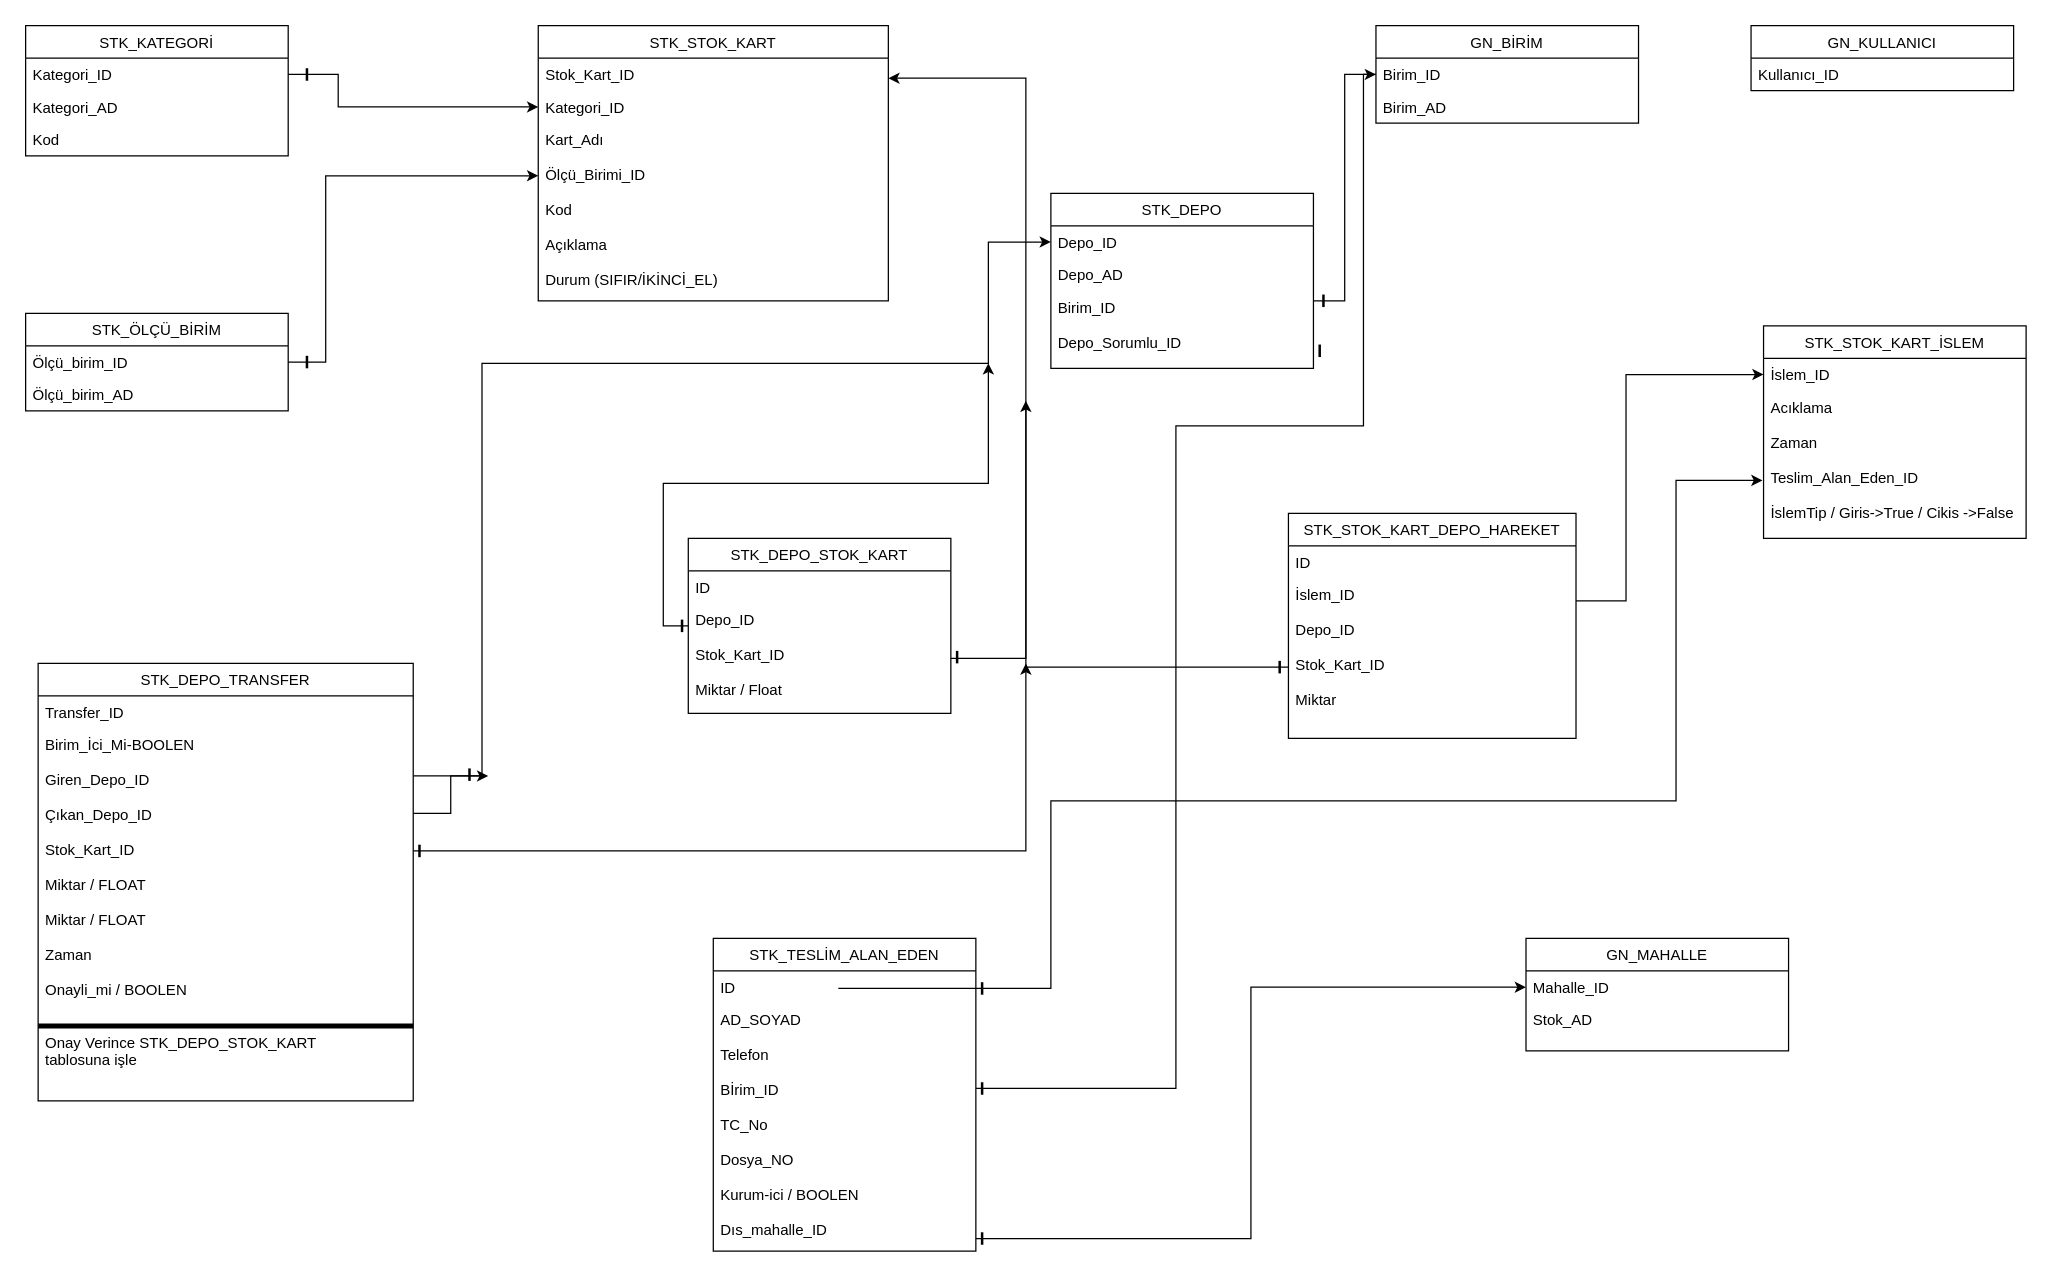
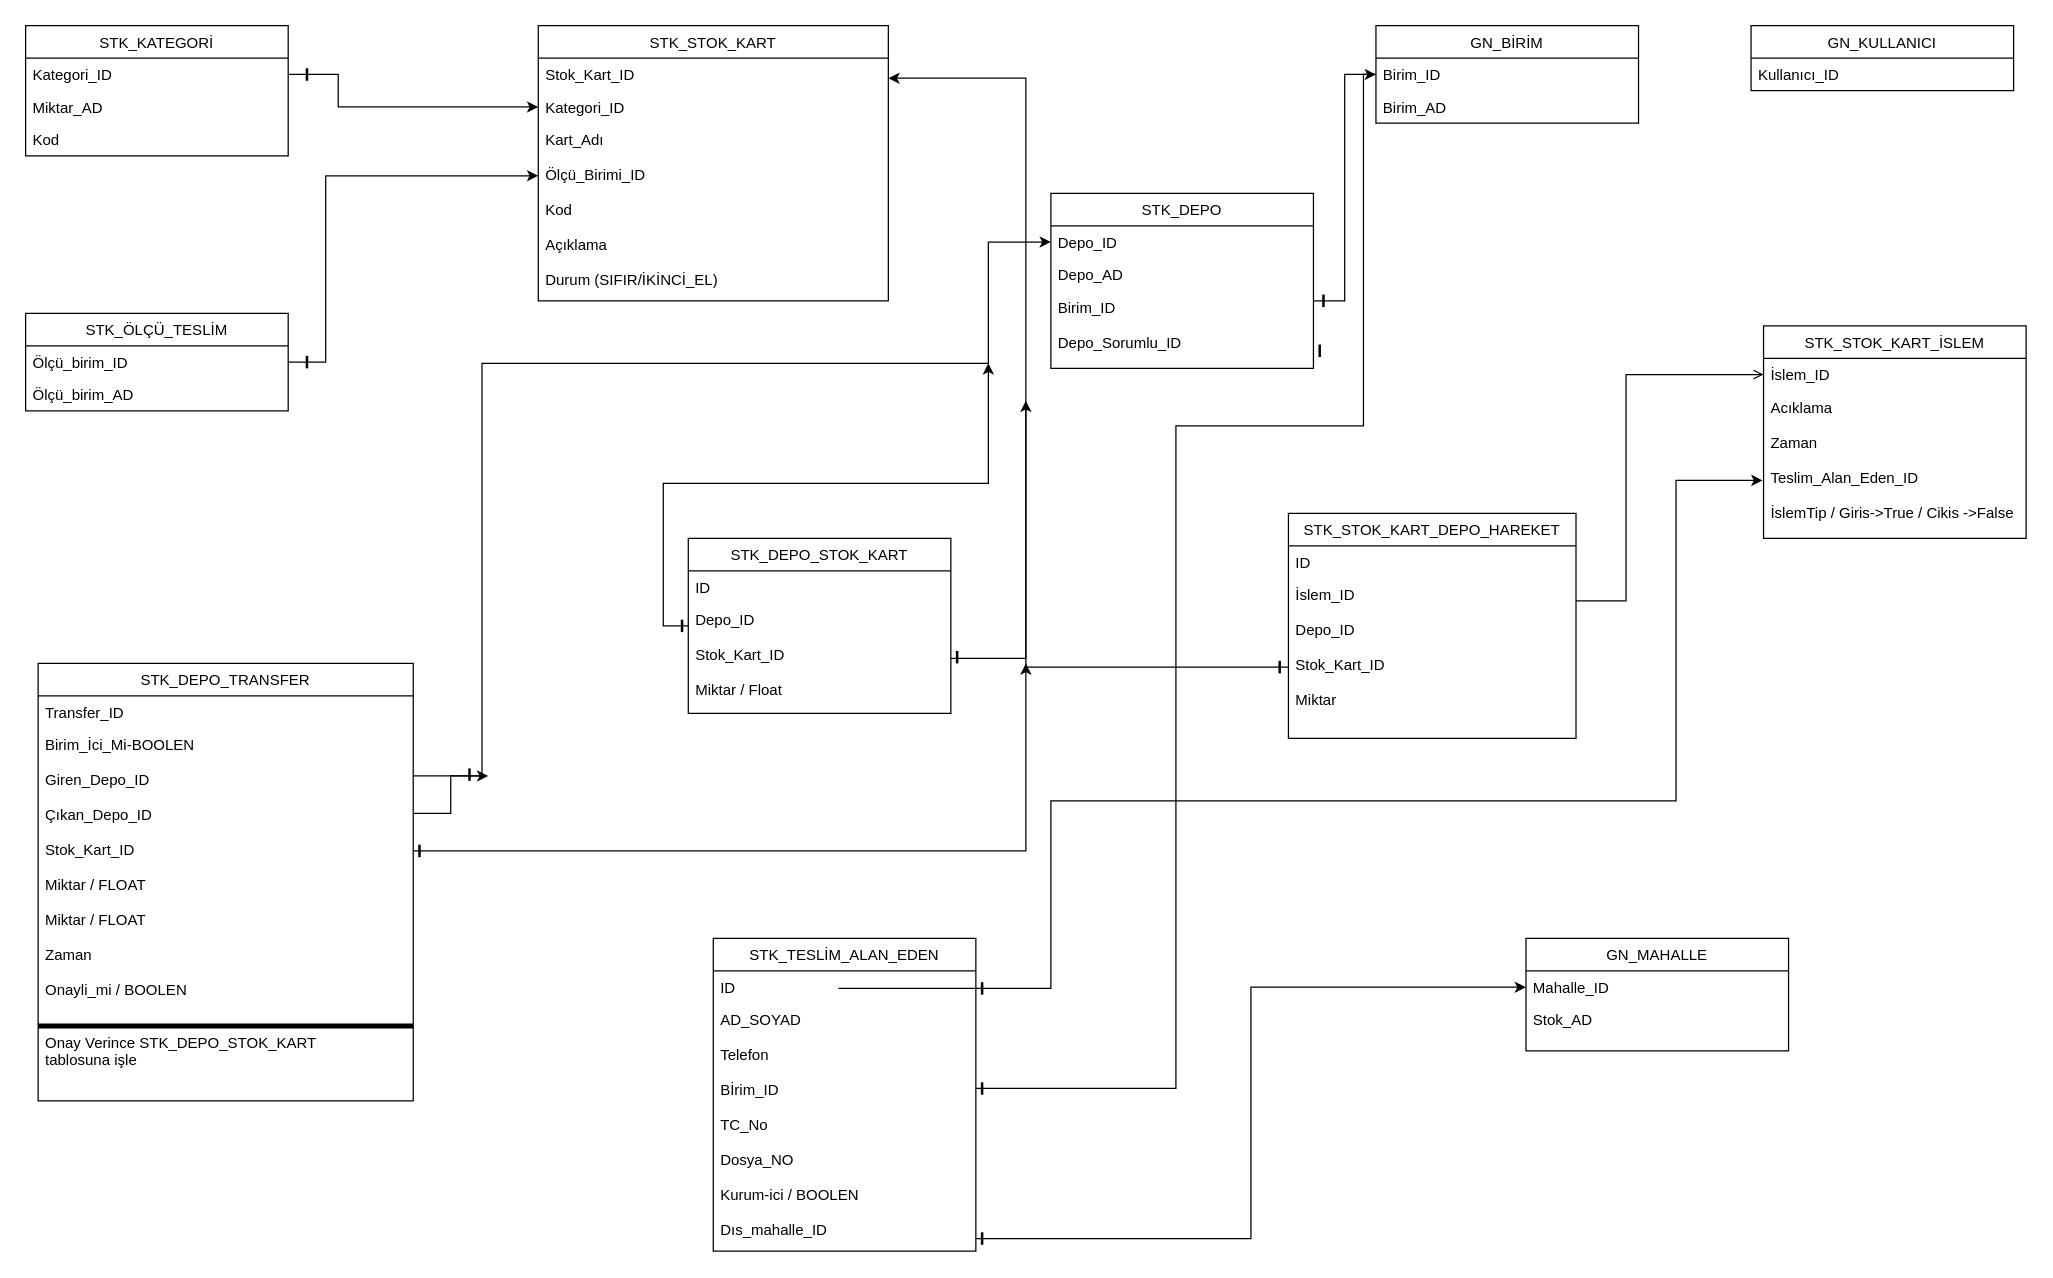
node "Kategori_AD": label "Kategori_AD" -> "Miktar_AD"
node "STK_ÖLÇÜ_BİRİM": label "STK_ÖLÇÜ_BİRİM" -> "STK_ÖLÇÜ_TESLİM"
edge "İslem_ID Depo_ID Stok_Kart_ID Miktar" -> "İslem_ID": arrowhead classic -> open
